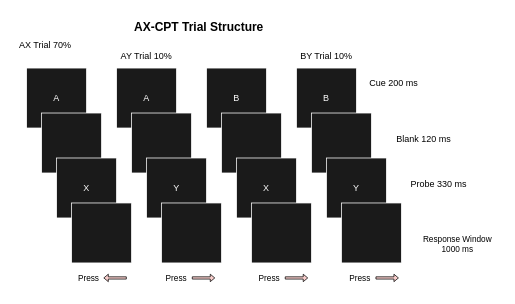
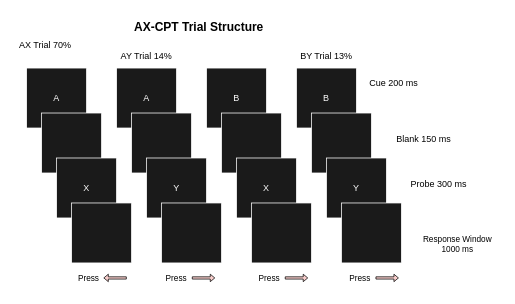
node "AY Trial 10%": label "AY Trial 10%" -> "AY Trial 14%"
node "BY Trial 10%": label "BY Trial 10%" -> "BY Trial 13%"
node "Blank 120 ms": label "Blank 120 ms" -> "Blank 150 ms"
node "Probe 330 ms": label "Probe 330 ms" -> "Probe 300 ms"
